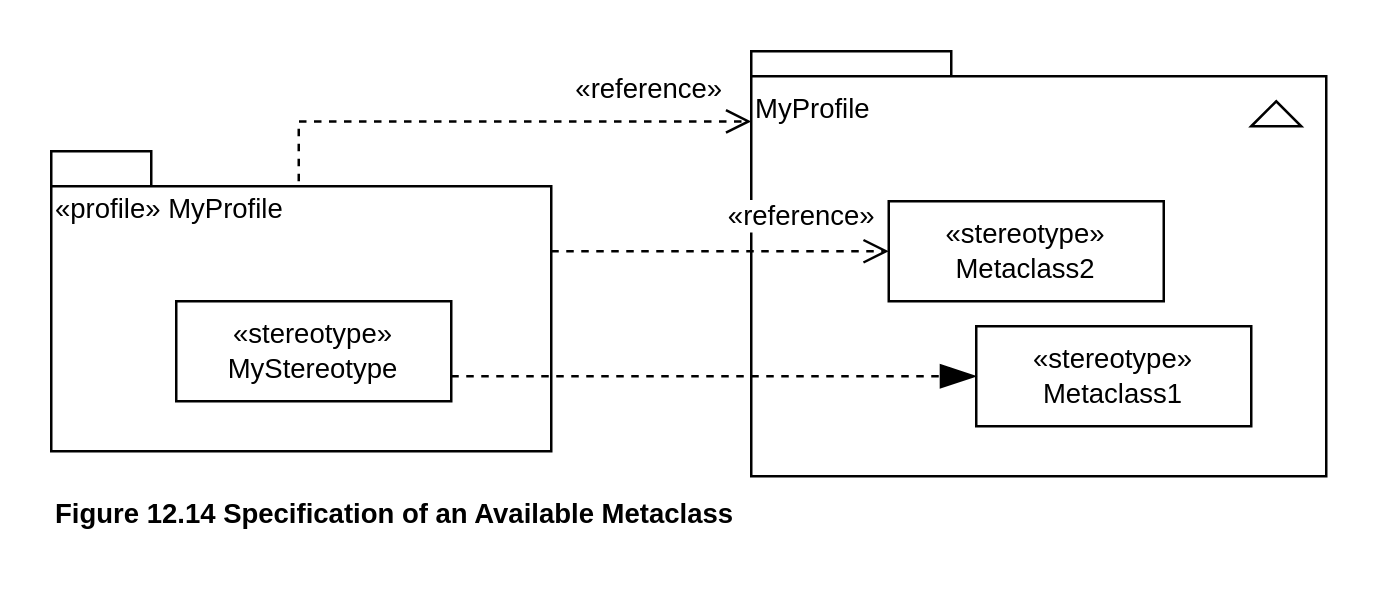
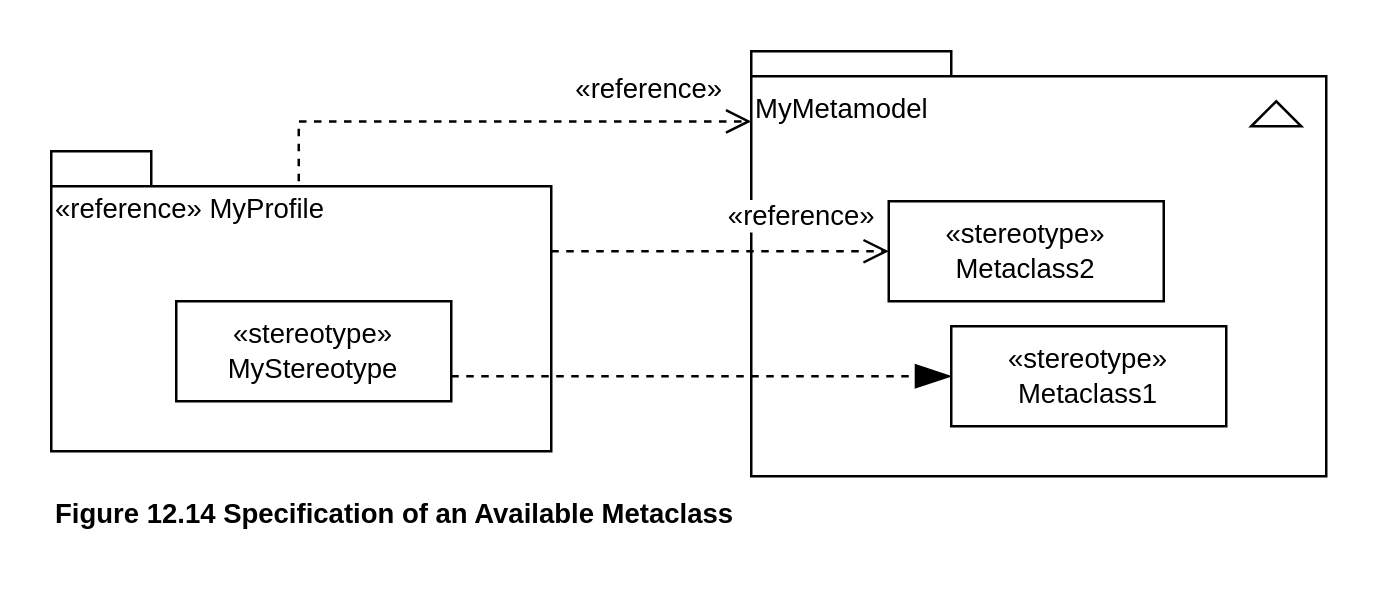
node "MyProfile": label "MyProfile" -> "MyMetamodel"
node "«profile» MyProfile": label "«profile» MyProfile" -> "«reference» MyProfile"
node "«stereotype» Metaclass1": moved (1114, 376) -> (1089, 376)
